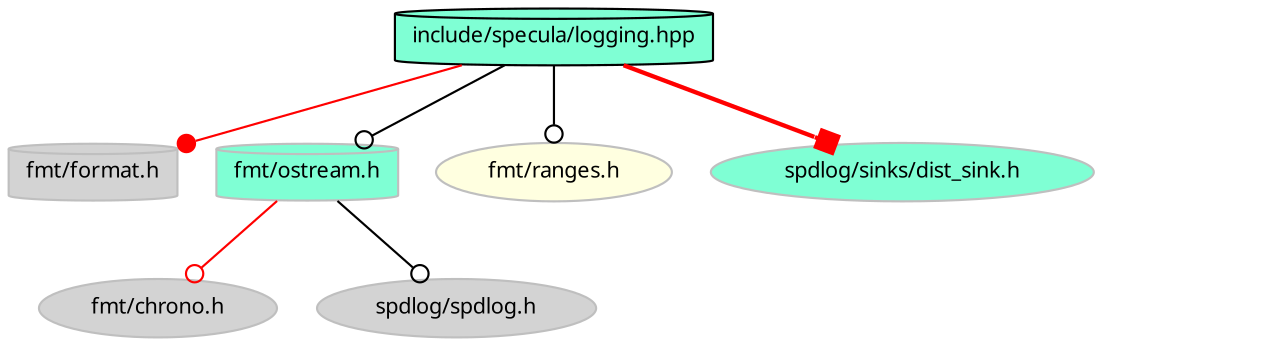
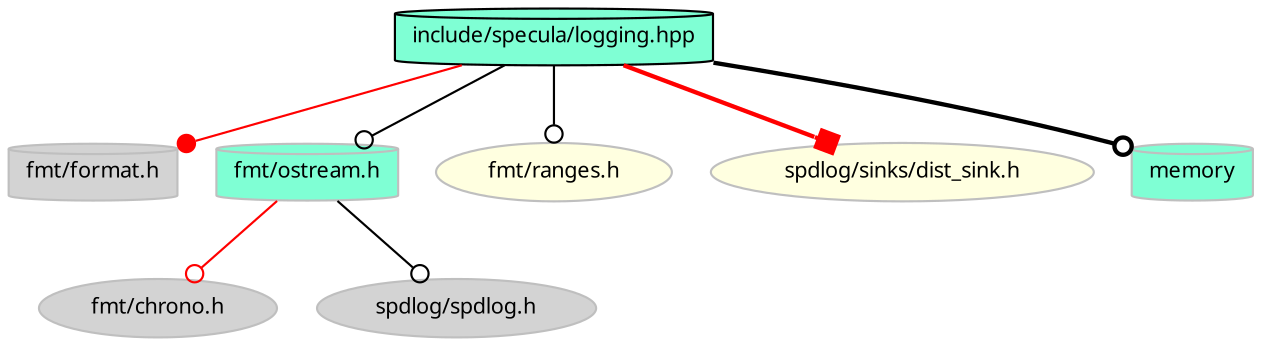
node "spdlog/sinks/dist_sink.h": fillcolor aquamarine -> lightyellow
node "memory": added
